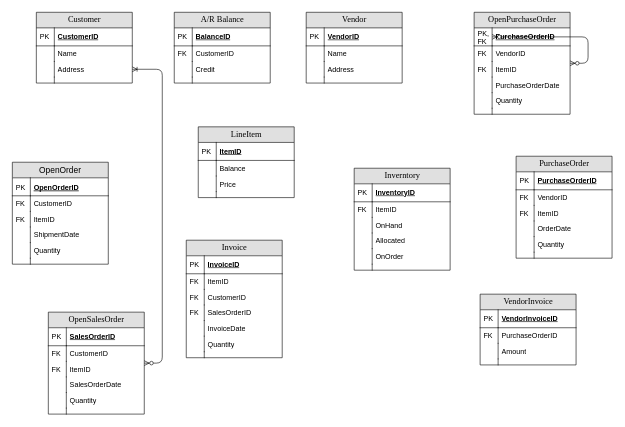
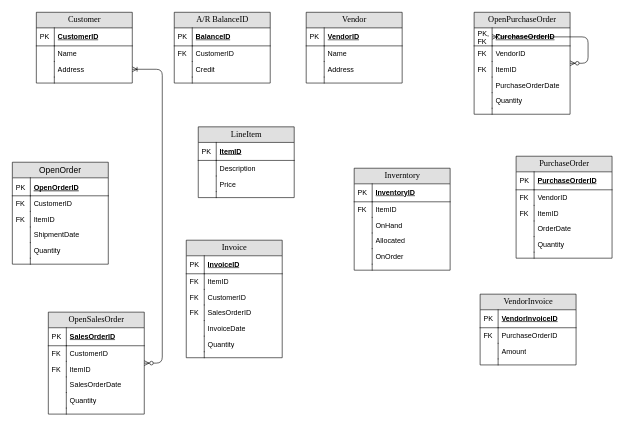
node "A/R Balance": label "A/R Balance" -> "A/R BalanceID"
node "Balance": label "Balance" -> "Description"
